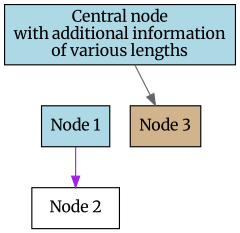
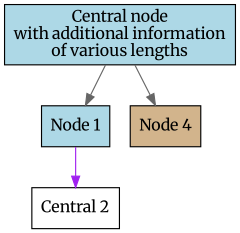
edge "Central node with additional information of various lengths" -> "Node 1": added
node "Node 3": label "Node 3" -> "Node 4"
node "Node 2": label "Node 2" -> "Central 2"
